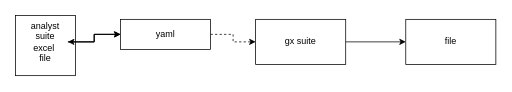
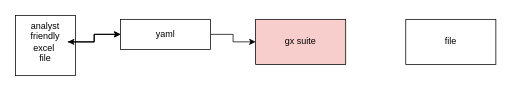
edge "yaml" -> "gx suite": style dashed -> solid
node "analyst suite excel file": label "analyst suite excel file" -> "analyst friendly excel file"
node "gx suite": fillcolor #ffffff -> #f8cecc
edge "gx suite" -> "file": removed
